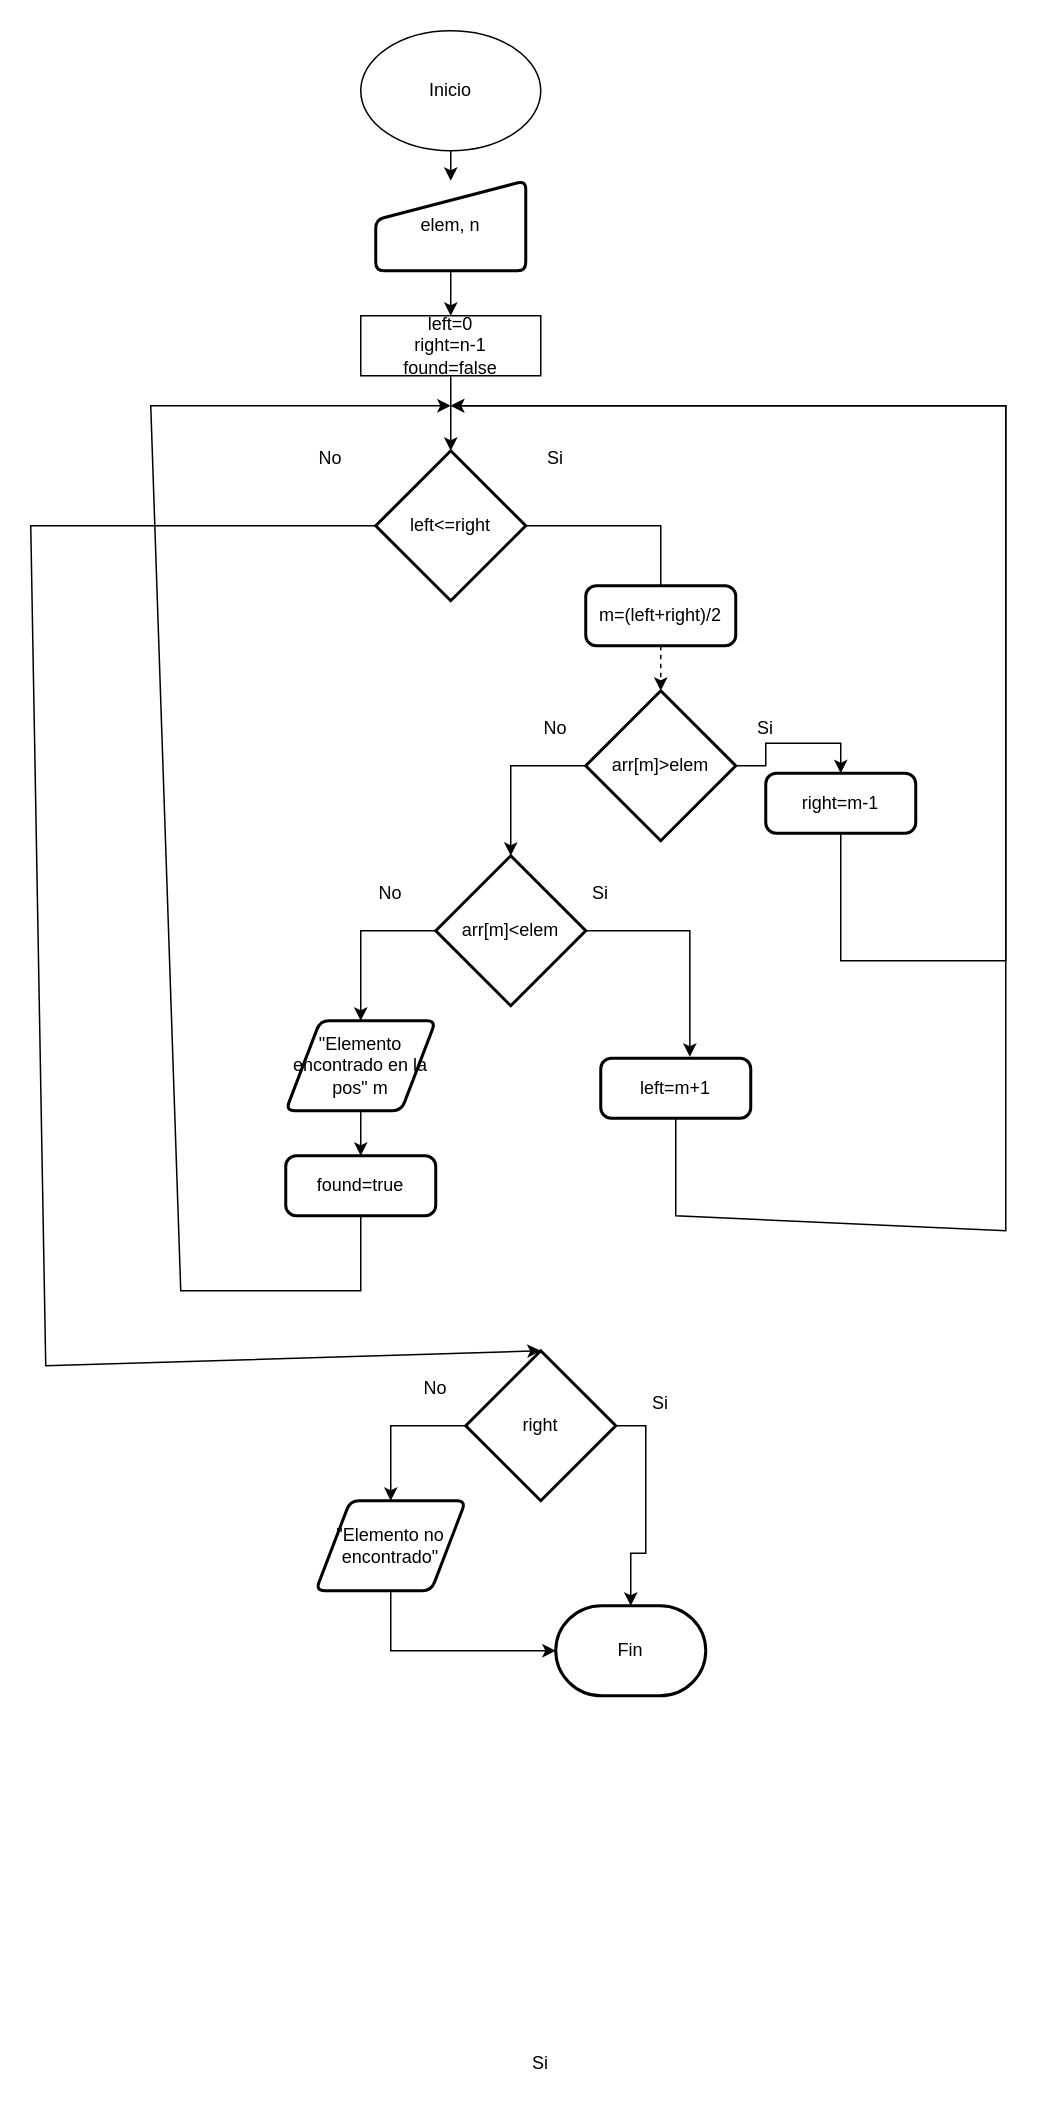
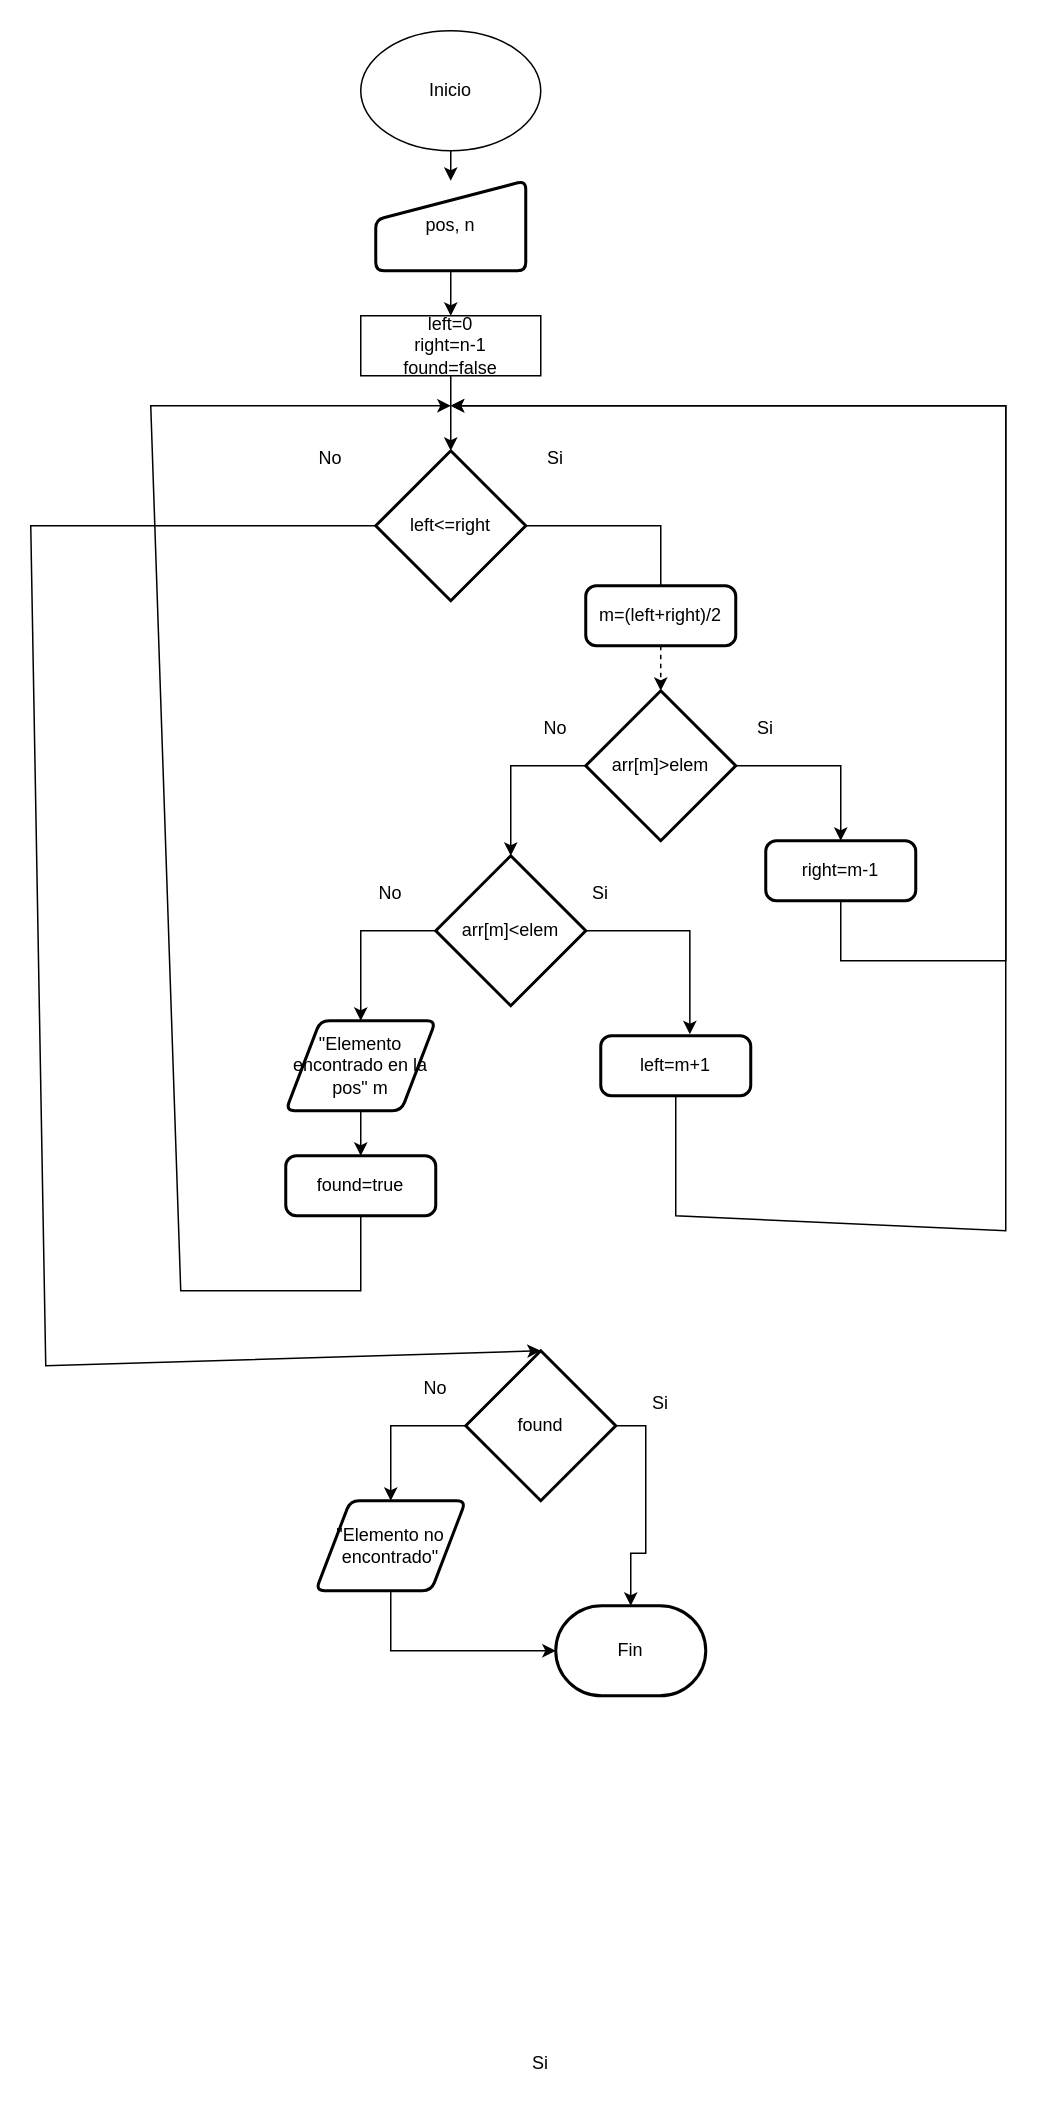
node "elem, n": label "elem, n" -> "pos, n"
node "right=m-1": moved (841, 803) -> (841, 871)
node "left=m+1": moved (676, 1088) -> (676, 1066)
node "right": label "right" -> "found"
